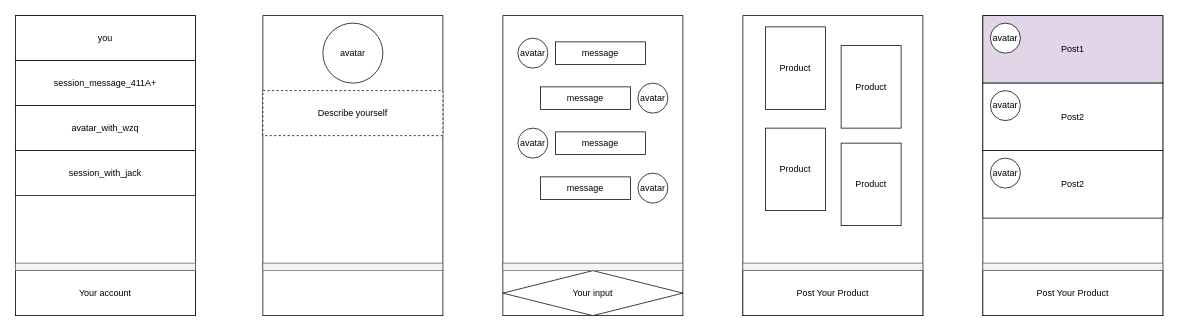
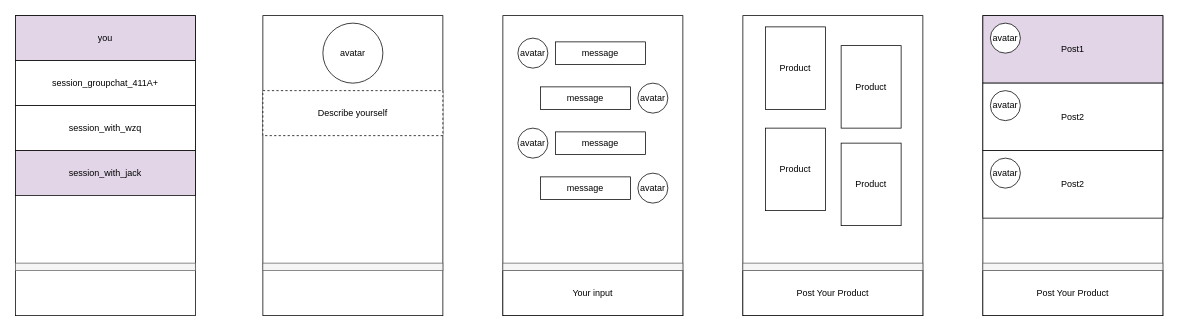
node "you": fillcolor #ffffff -> #e1d5e7
node "session_message_411A+": label "session_message_411A+" -> "session_groupchat_411A+"
node "avatar_with_wzq": label "avatar_with_wzq" -> "session_with_wzq"
node "session_with_jack": fillcolor #ffffff -> #e1d5e7
node "Your account": removed
node "Your input": shape diamond -> rectangle
